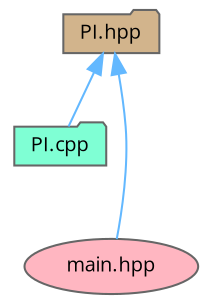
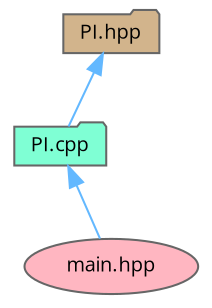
edge "main.hpp" -> "PI.hpp": now "main.hpp" -> "PI.cpp"
